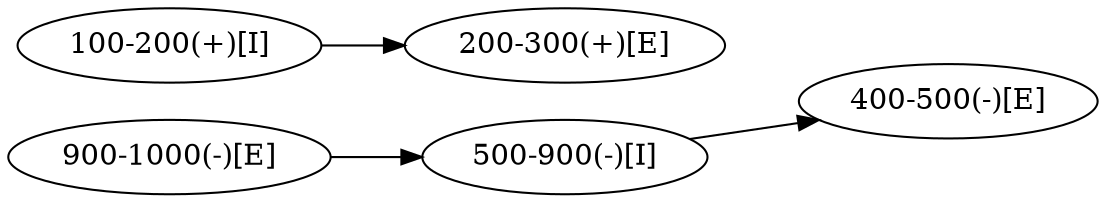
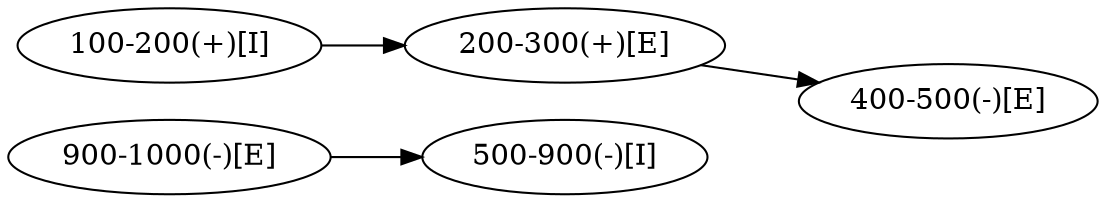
edge "500-900(-)[I]" -> "400-500(-)[E]": now "200-300(+)[E]" -> "400-500(-)[E]"
